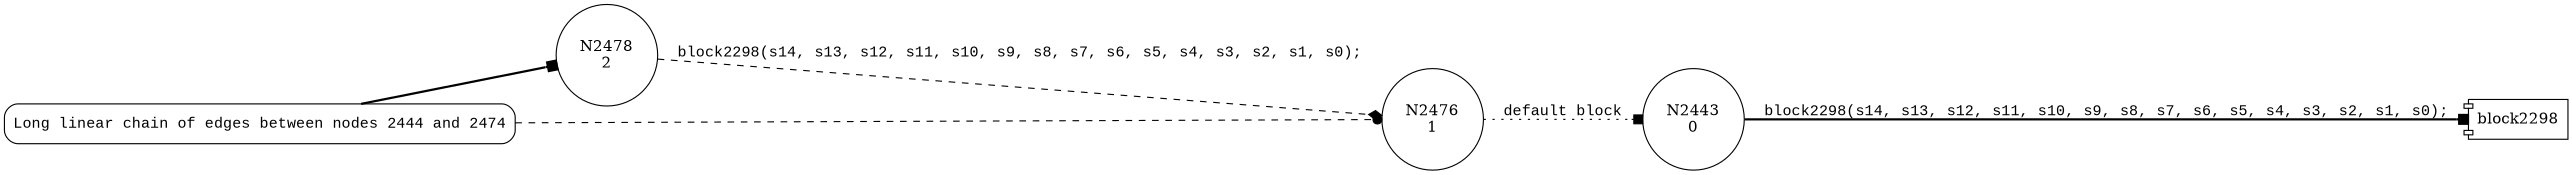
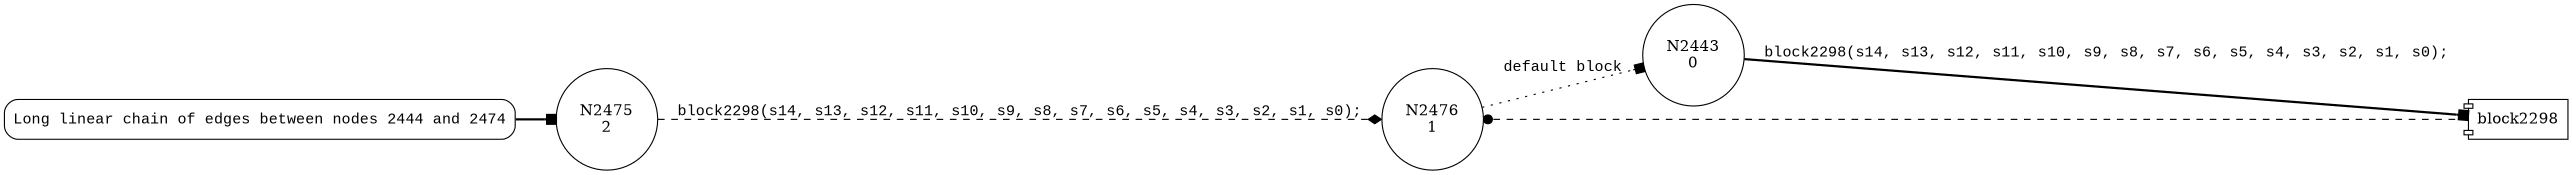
node "N2478 2": label "N2478 2" -> "N2475 2"
edge "Long linear chain of edges between nodes 2444 and 2474" -> "N2476 1": now "block2298" -> "N2476 1"
